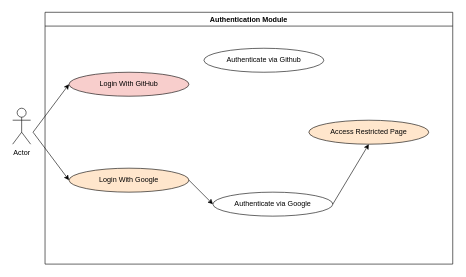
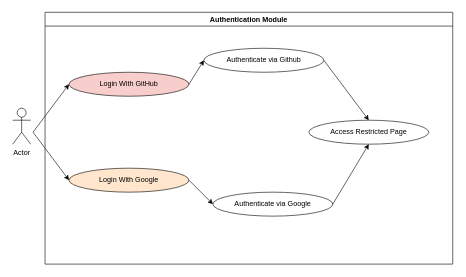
edge "Login With GitHub" -> "Authenticate via Github": added
edge "Authenticate via Github" -> "Access Restricted Page": added
node "Access Restricted Page": fillcolor #ffe6cc -> #ffffff
